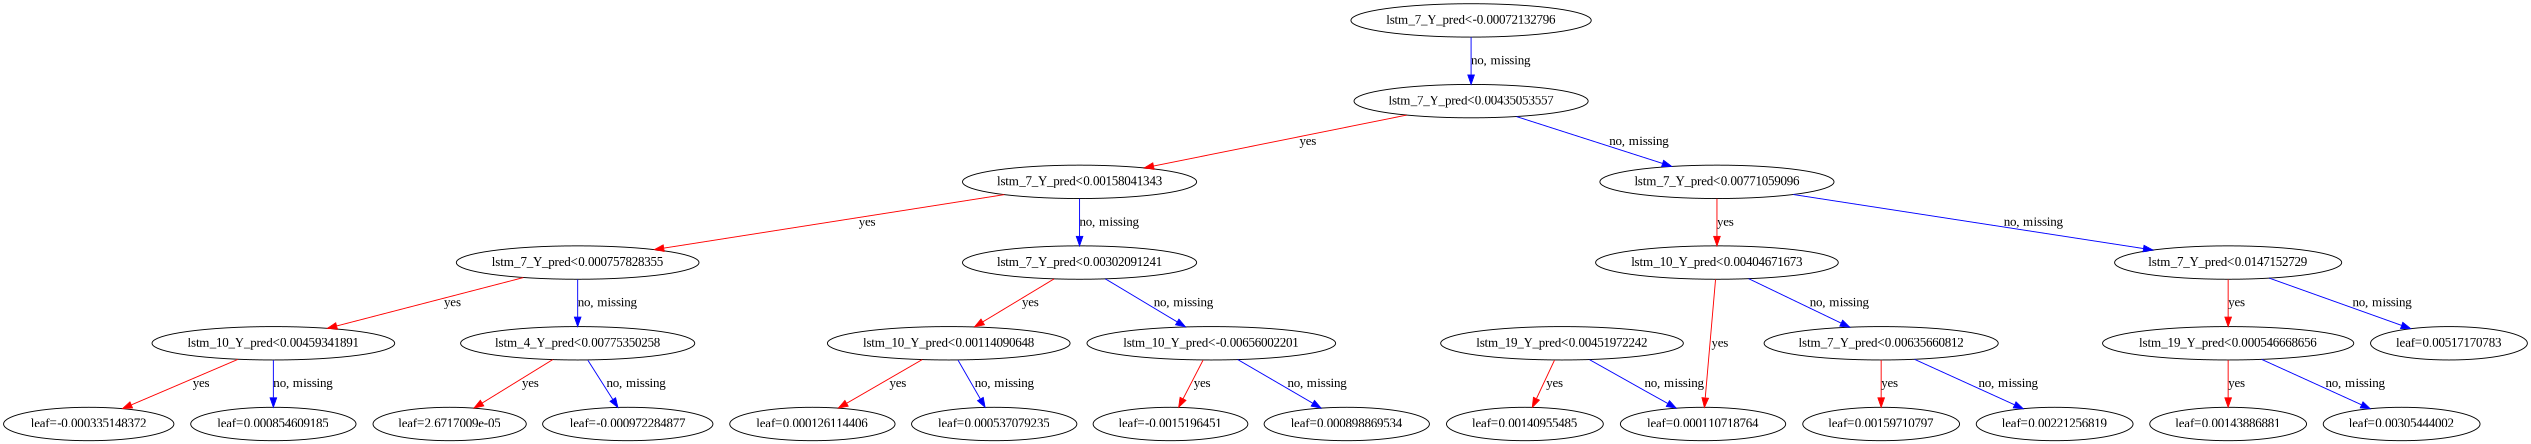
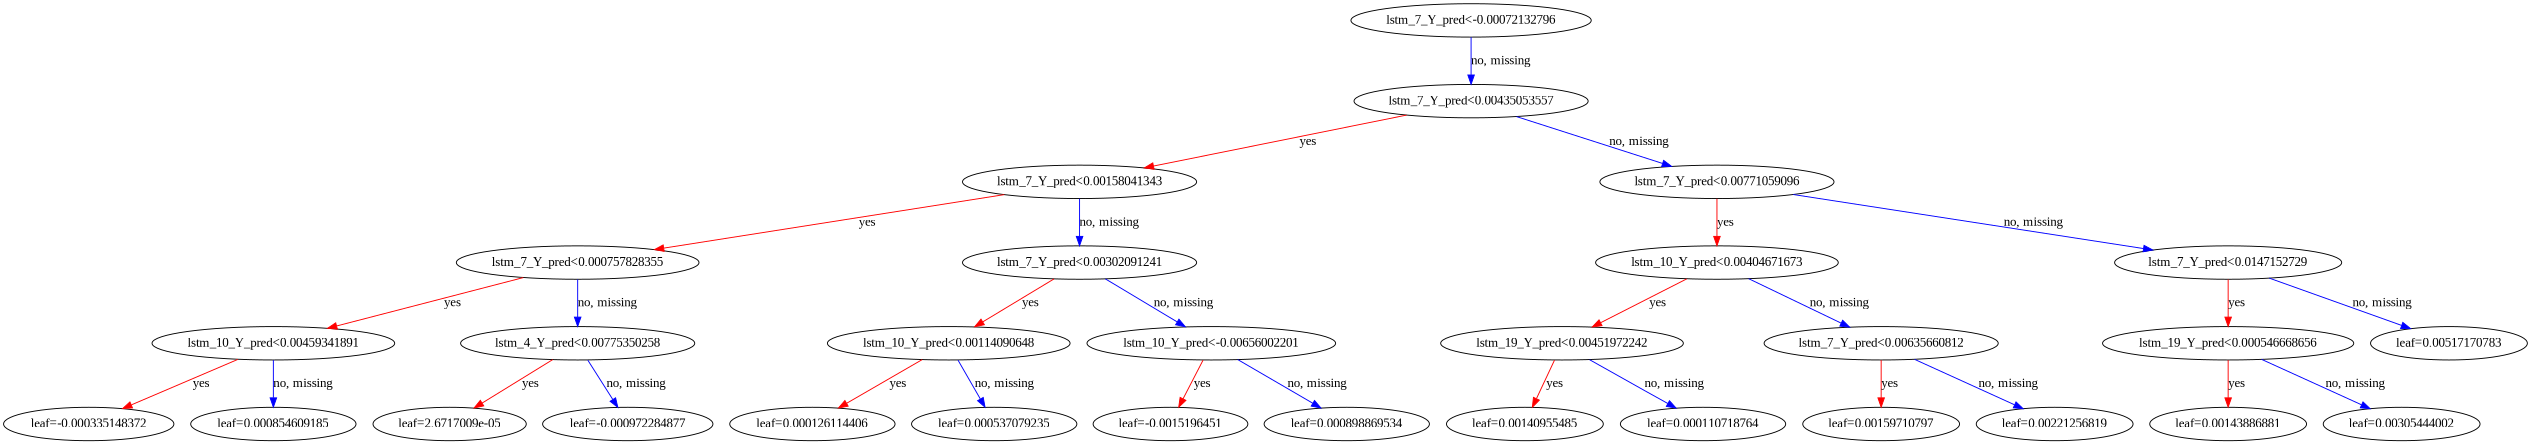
edge "lstm_10_Y_pred<0.00404671673" -> "leaf=0.000110718764": now "lstm_10_Y_pred<0.00404671673" -> "lstm_19_Y_pred<0.00451972242"
